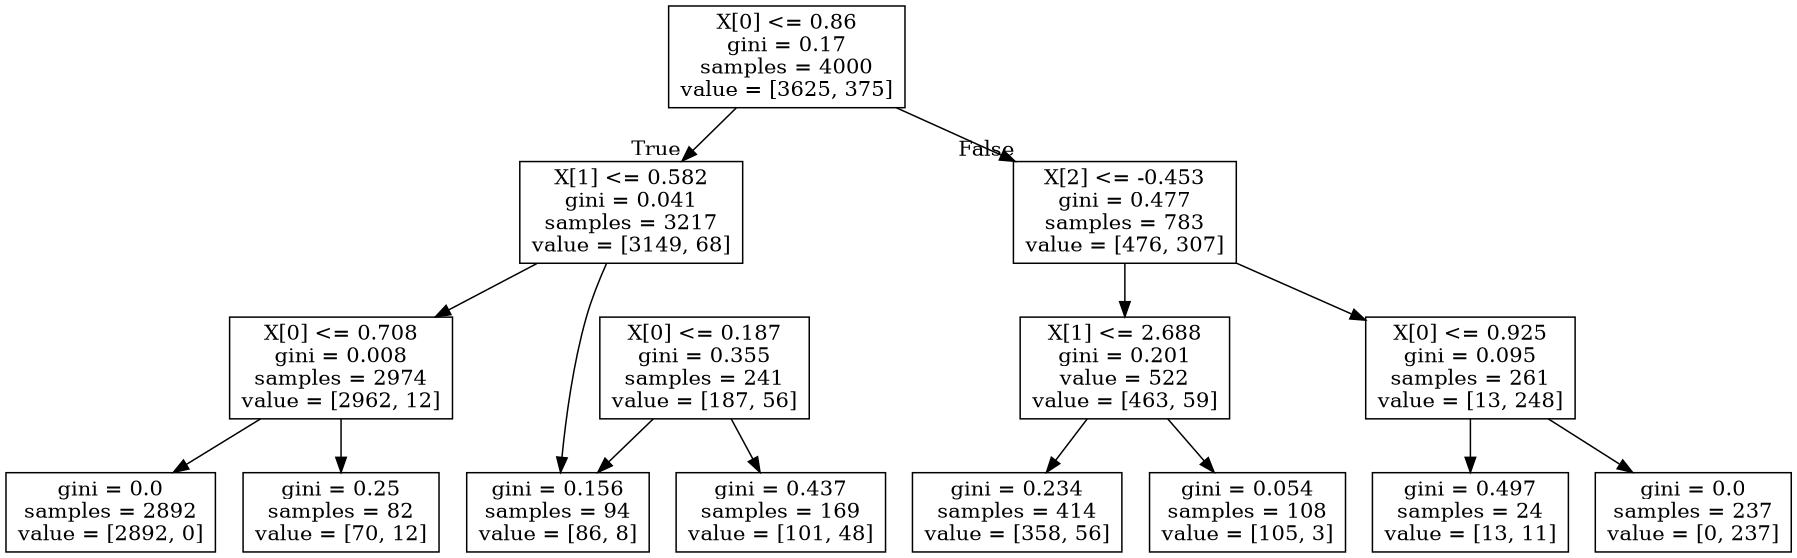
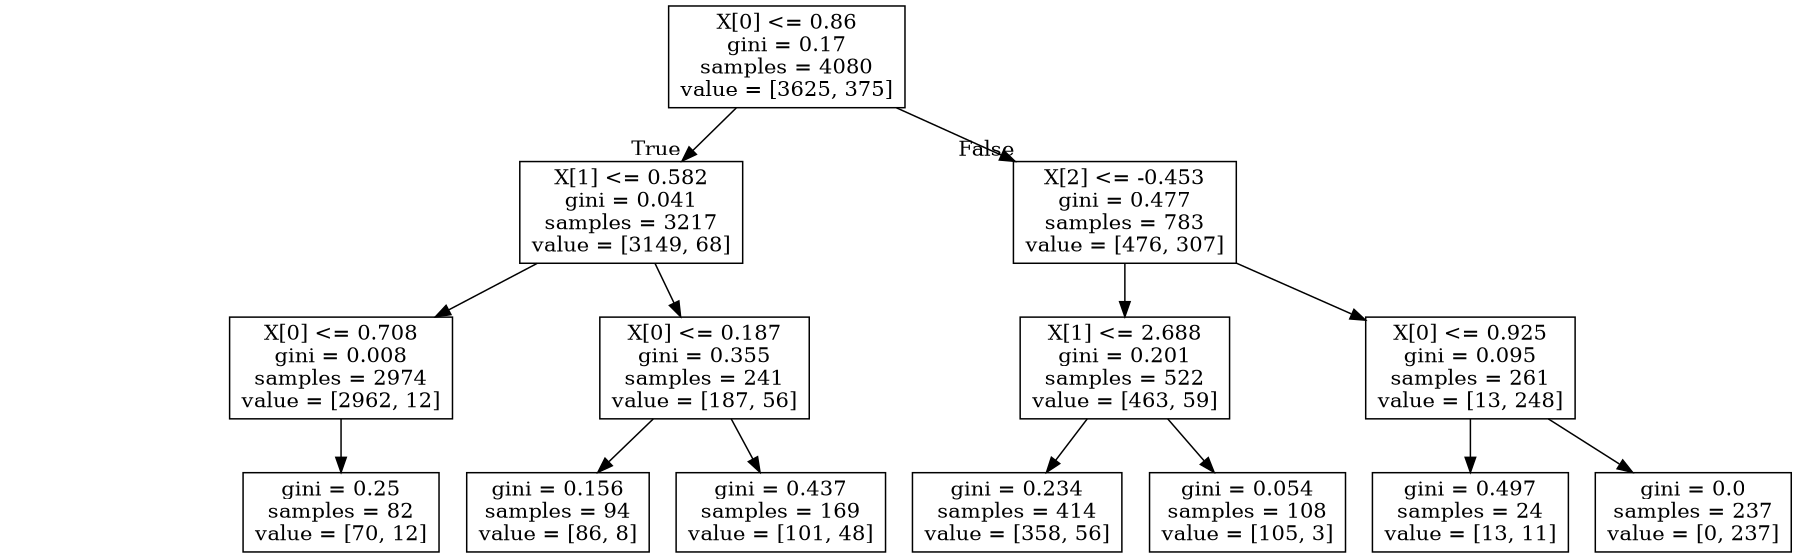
node "X[0] <= 0.86 gini = 0.17 samples = 4000 value = [3625, 375]": label "X[0] <= 0.86 gini = 0.17 samples = 4000 value = [3625, 375]" -> "X[0] <= 0.86 gini = 0.17 samples = 4080 value = [3625, 375]"
edge "X[1] <= 0.582 gini = 0.041 samples = 3217 value = [3149, 68]" -> "gini = 0.156 samples = 94 value = [86, 8]": now "X[1] <= 0.582 gini = 0.041 samples = 3217 value = [3149, 68]" -> "X[0] <= 0.187 gini = 0.355 samples = 241 value = [187, 56]"
node "X[1] <= 2.688 gini = 0.201 value = 522 value = [463, 59]": label "X[1] <= 2.688 gini = 0.201 value = 522 value = [463, 59]" -> "X[1] <= 2.688 gini = 0.201 samples = 522 value = [463, 59]"
node "gini = 0.0 samples = 2892 value = [2892, 0]": removed
